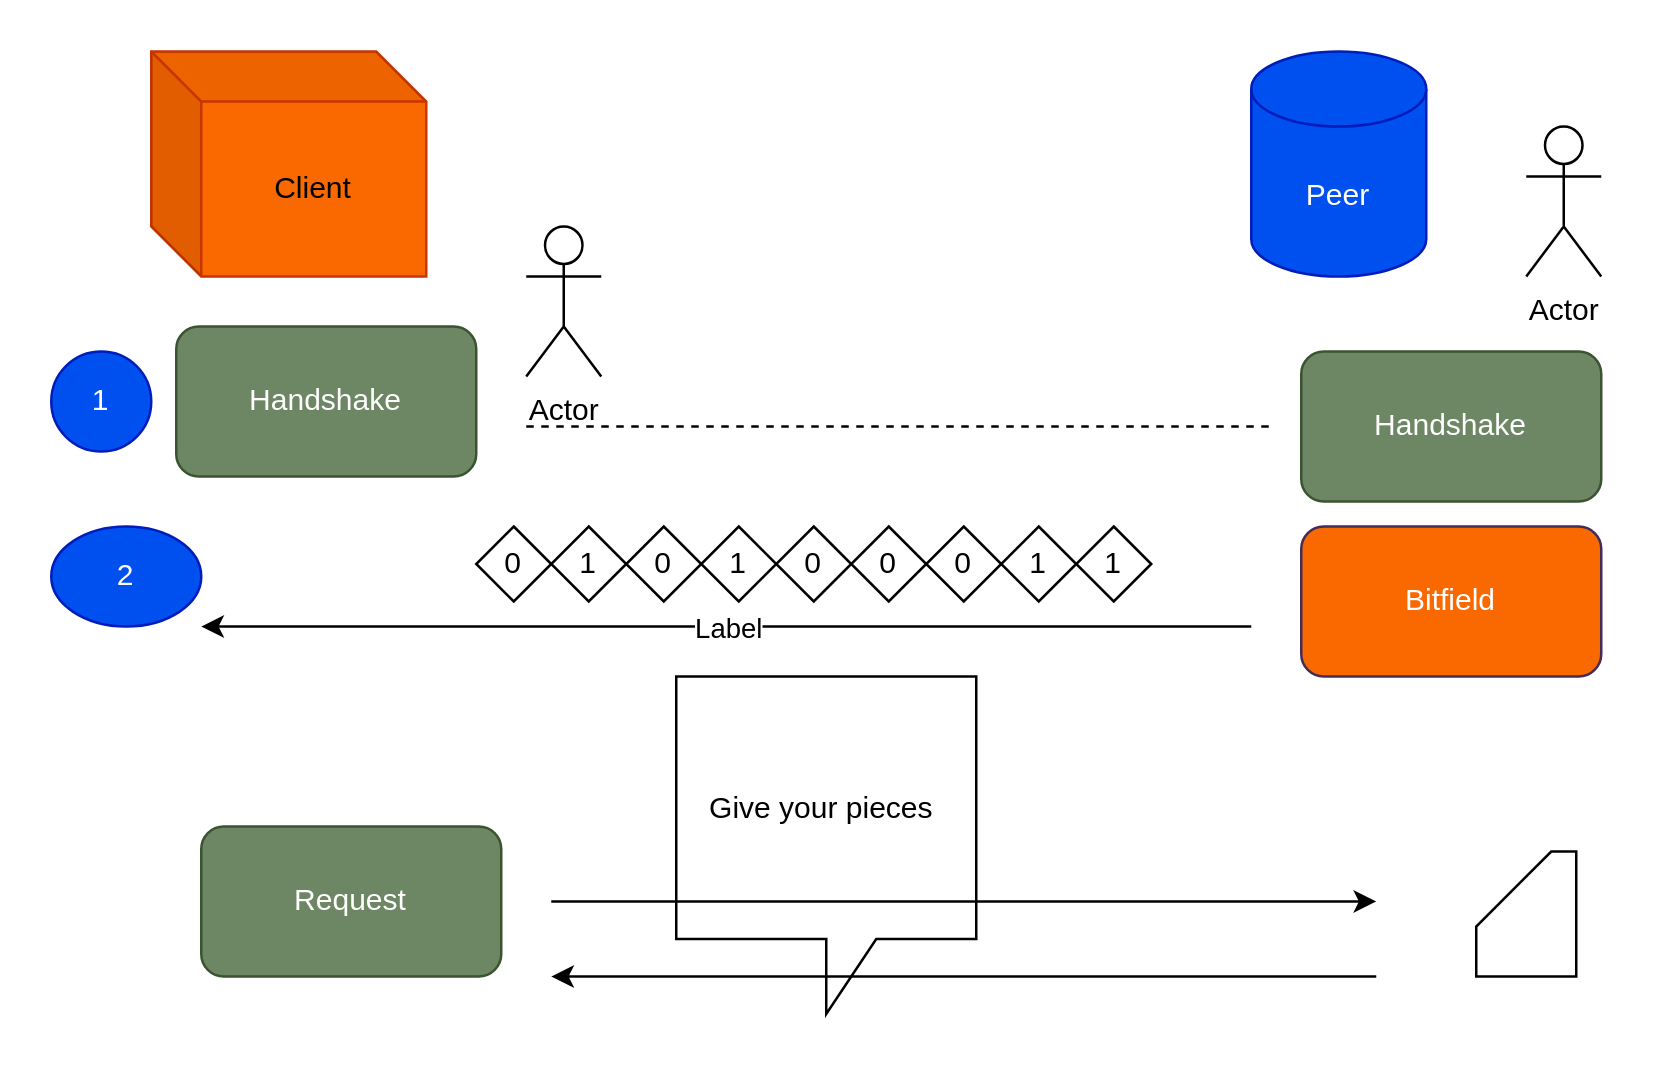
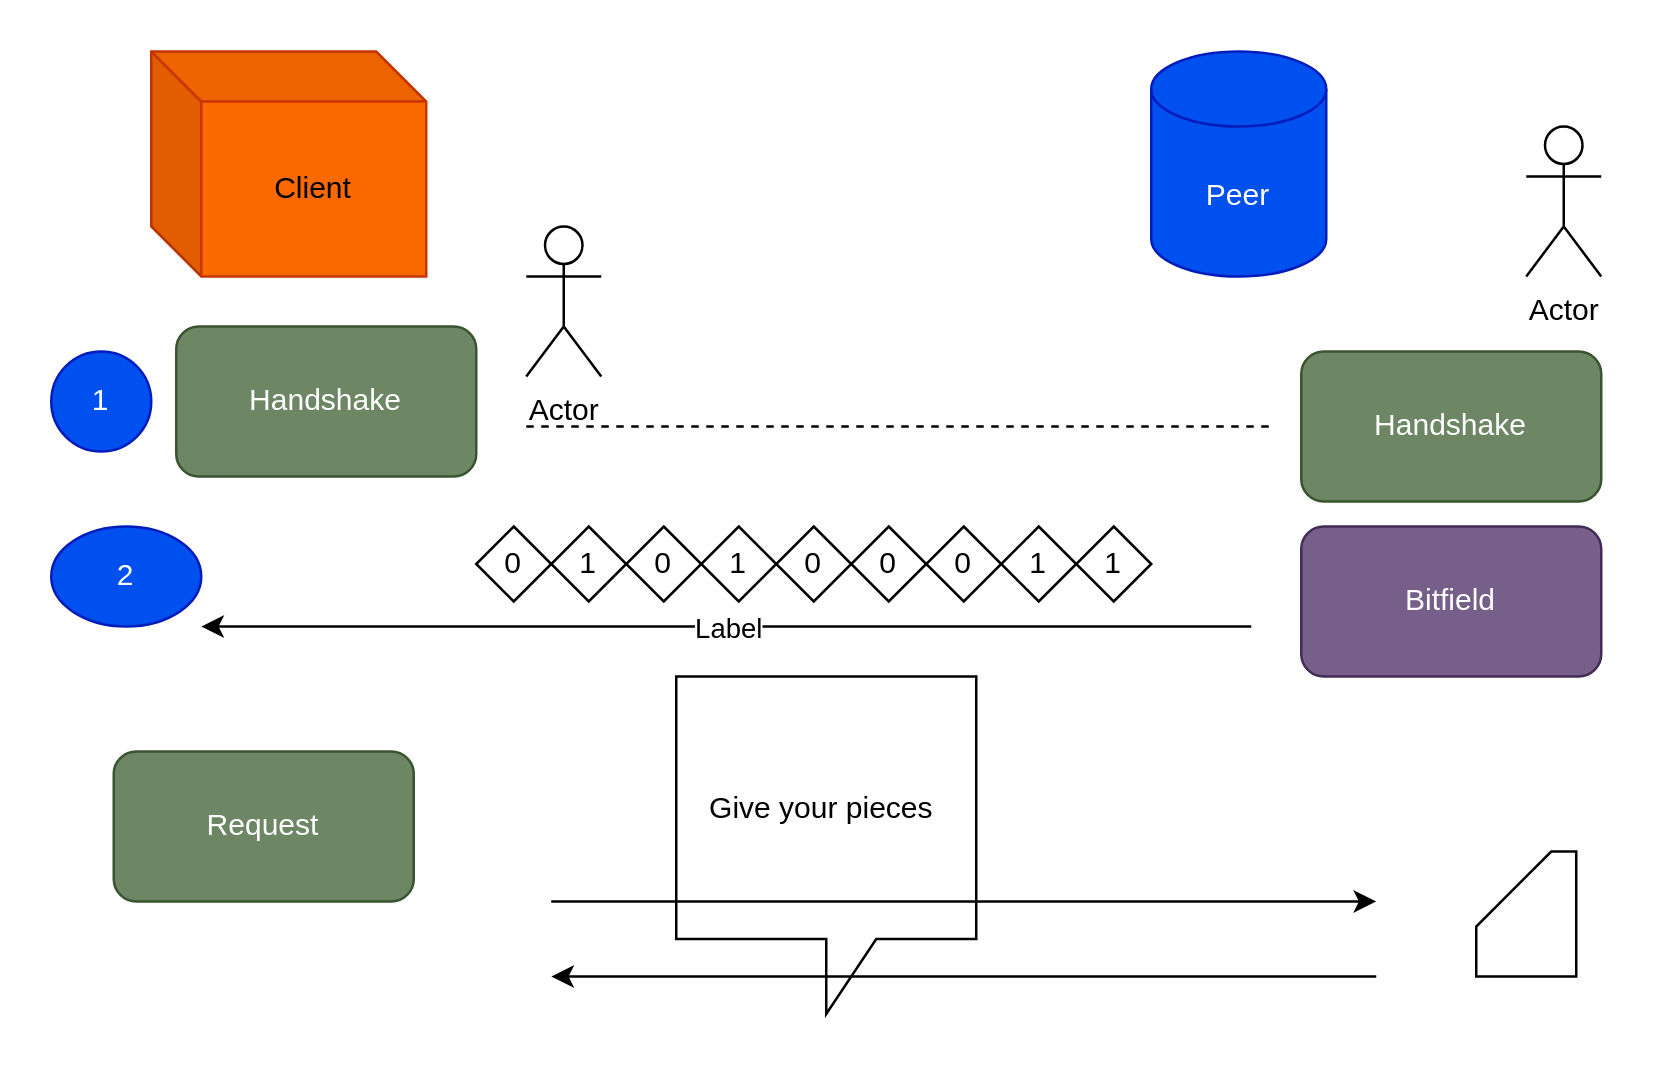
node "Peer": moved (1339, 164) -> (1239, 164)
node "Bitfield": fillcolor #fa6800 -> #76608a
node "Request": moved (351, 901) -> (264, 826)
